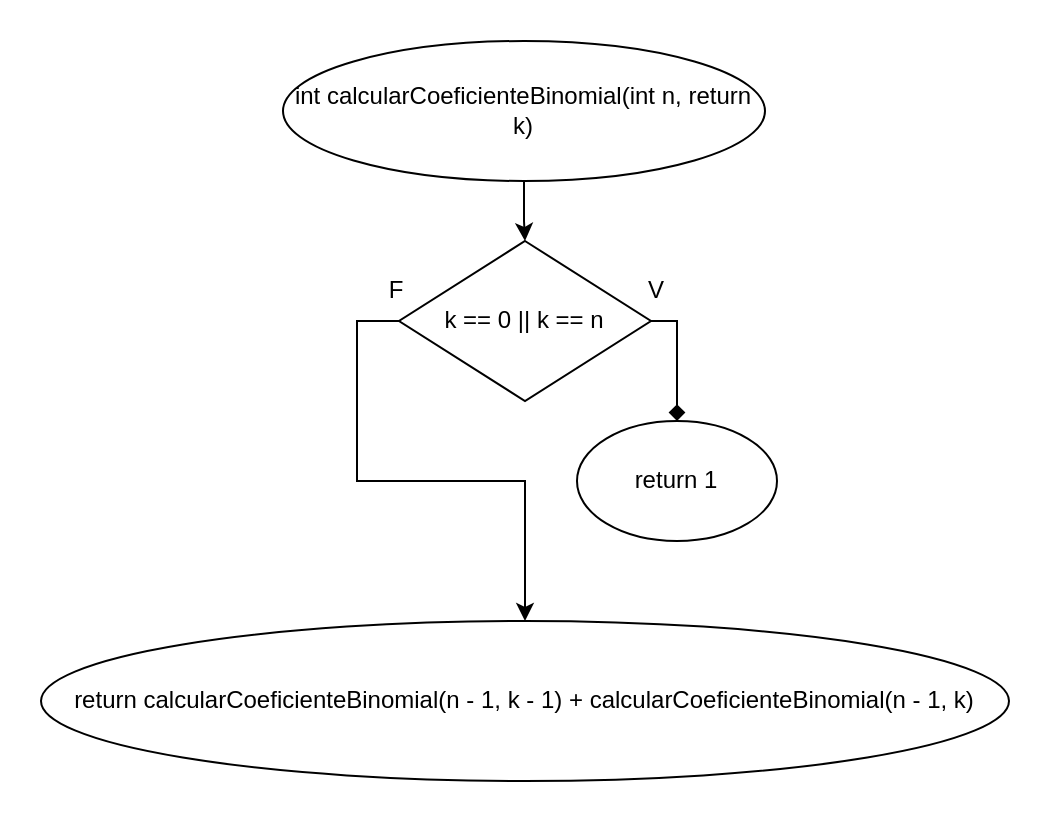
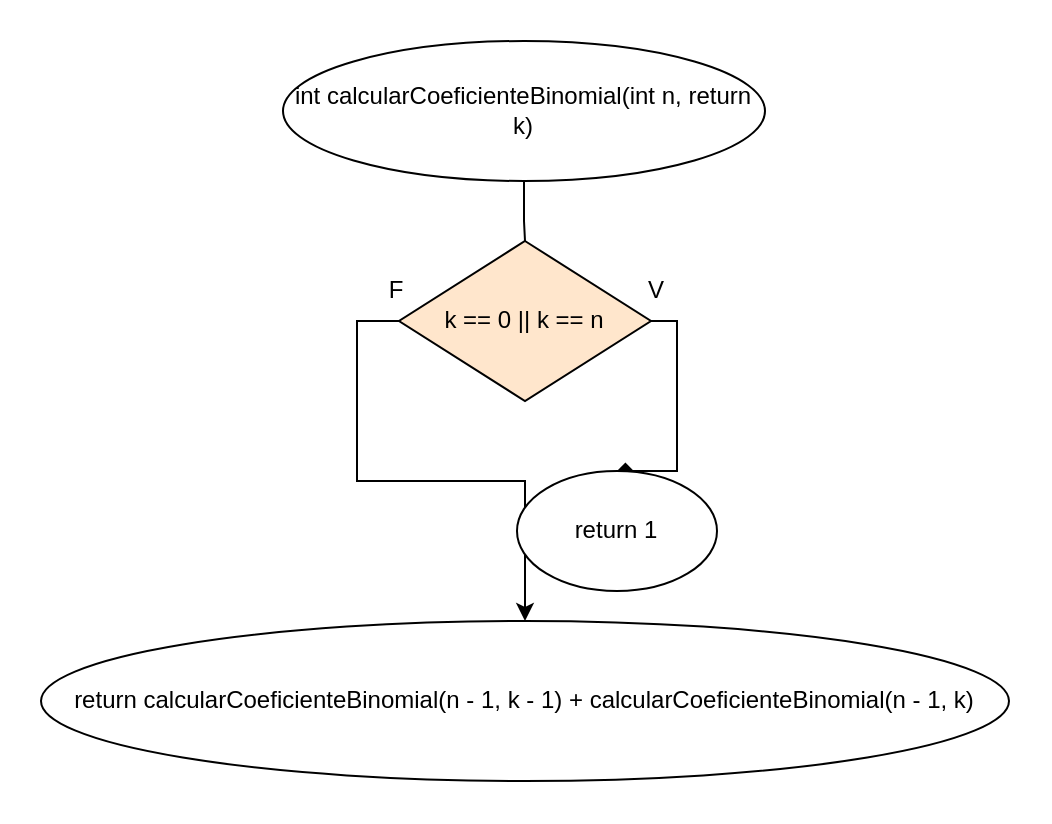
edge "int calcularCoeficienteBinomial(int n, return k)" -> "k == 0 || k == n": arrowhead classic -> none
node "k == 0 || k == n": fillcolor #ffffff -> #ffe6cc
node "return 1": moved (677, 481) -> (617, 531)
